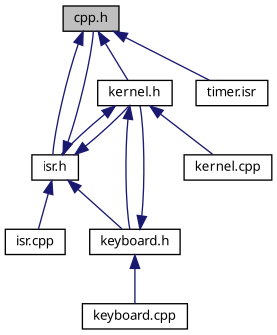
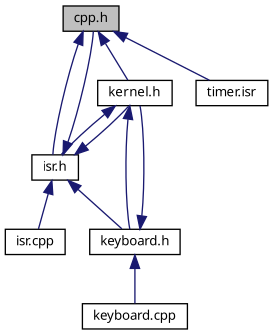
node "kernel.cpp": removed
